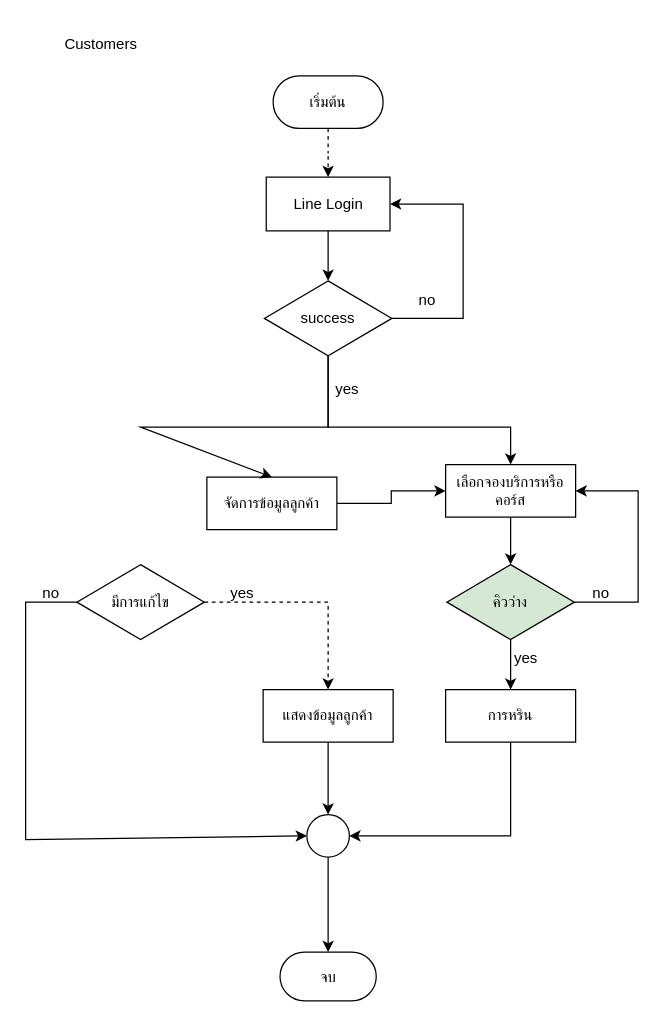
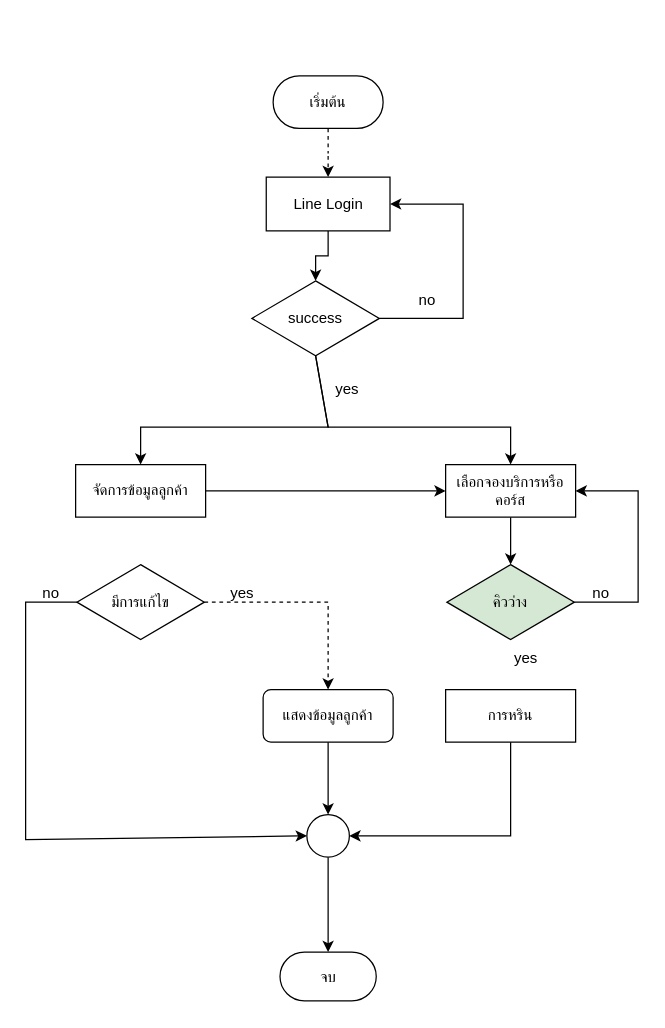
node "Customers": removed
node "success": moved (328, 318) -> (316, 318)
node "จัดการข้อมูลลูกค้า": moved (272, 503) -> (141, 491)
edge "คิวว่าง" -> "การหริน": removed
node "แสดงข้อมูลลูกค้า": shape rectangle -> rounded rectangle
